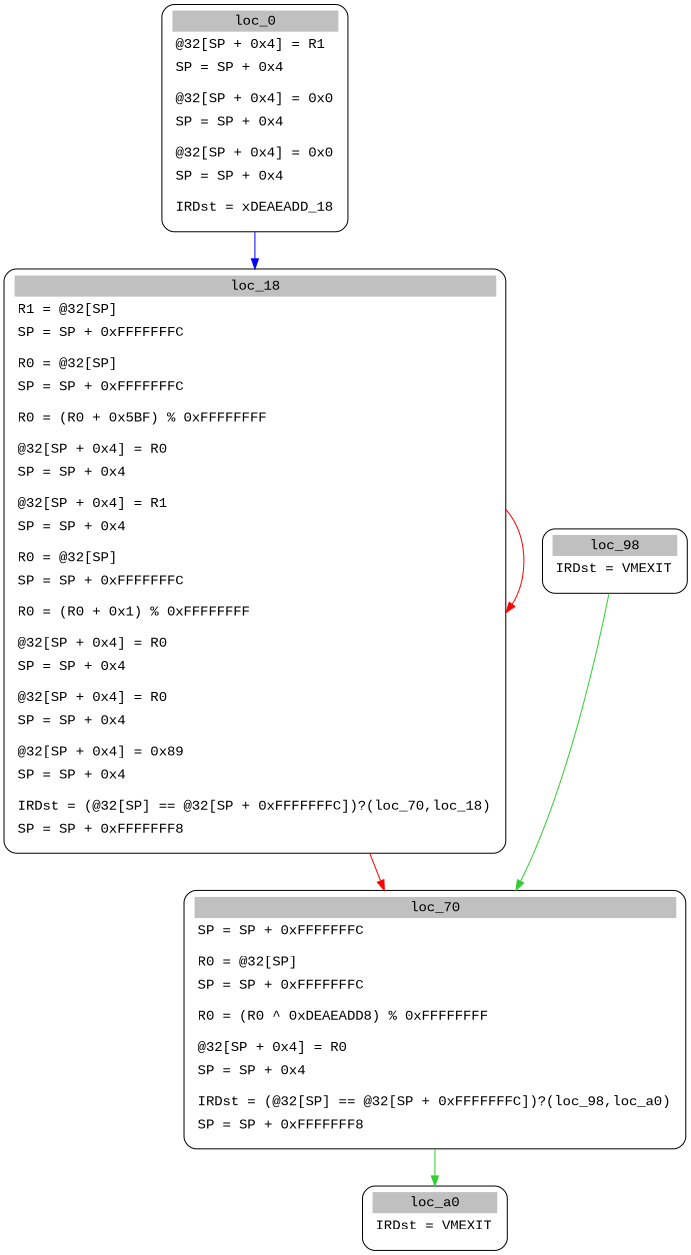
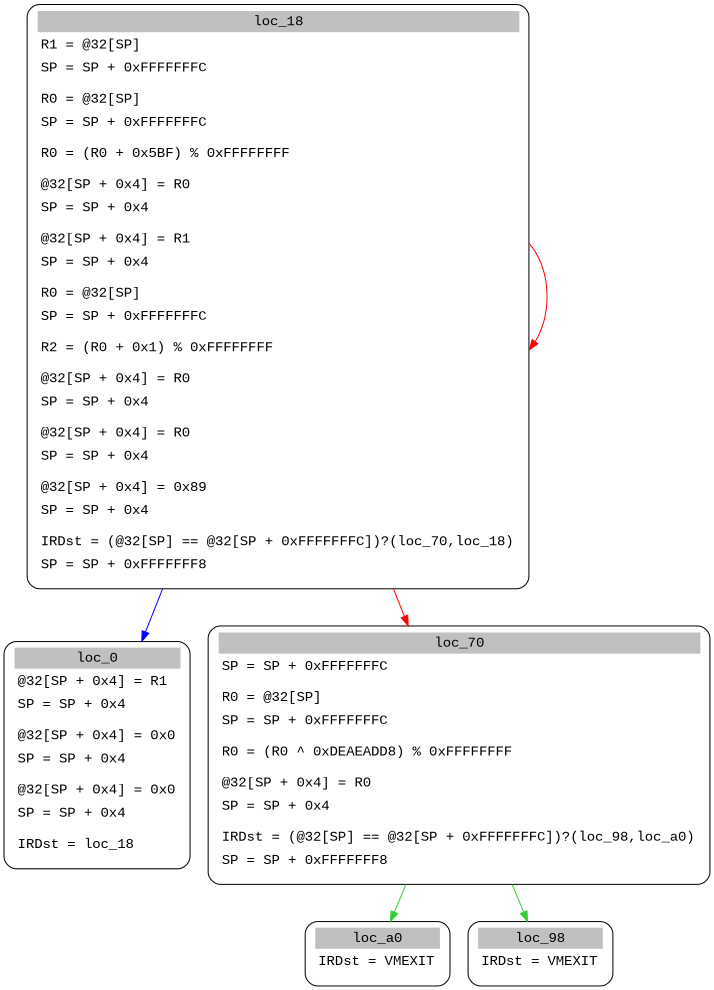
node "loc_0": text "IRDst = xDEAEADD_18" -> "IRDst = loc_18"
edge "loc_0" -> "loc_18": reversed
node "loc_18": text "R0 = (R0 + 0x1) % 0xFFFFFFFF" -> "R2 = (R0 + 0x1) % 0xFFFFFFFF"
edge "loc_98" -> "loc_70": reversed
